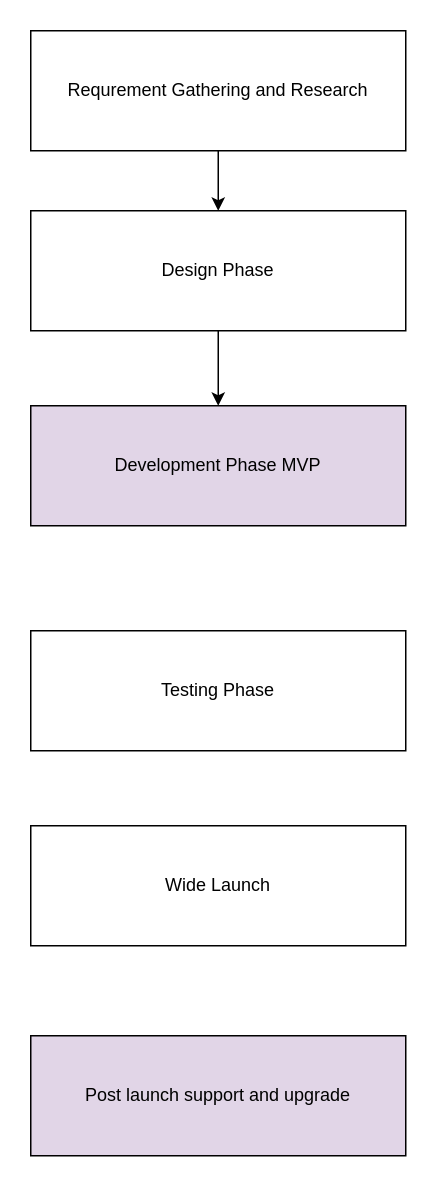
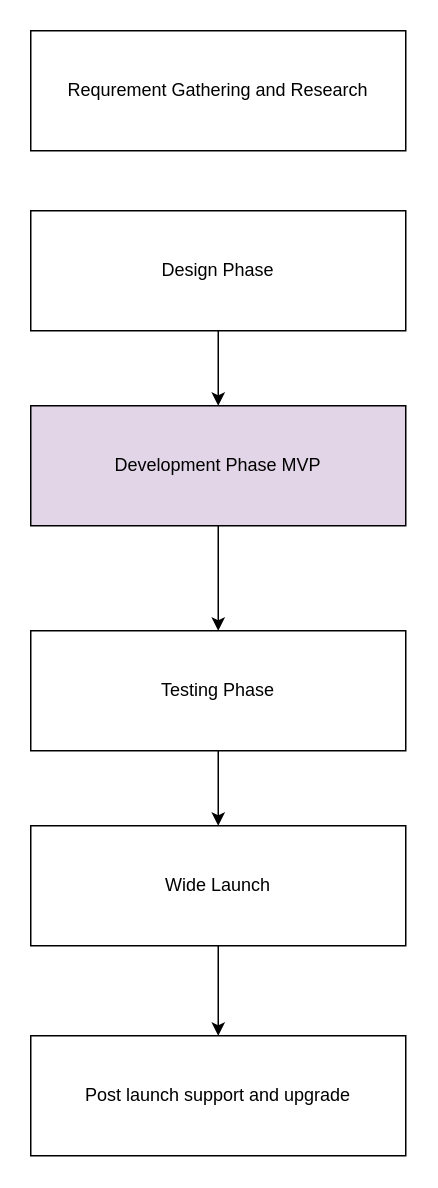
edge "Requrement Gathering and Research" -> "Design Phase": removed
edge "Development Phase MVP" -> "Testing Phase": added
edge "Testing Phase" -> "Wide Launch": added
edge "Wide Launch" -> "Post launch support and upgrade": added
node "Post launch support and upgrade": fillcolor #e1d5e7 -> #ffffff
